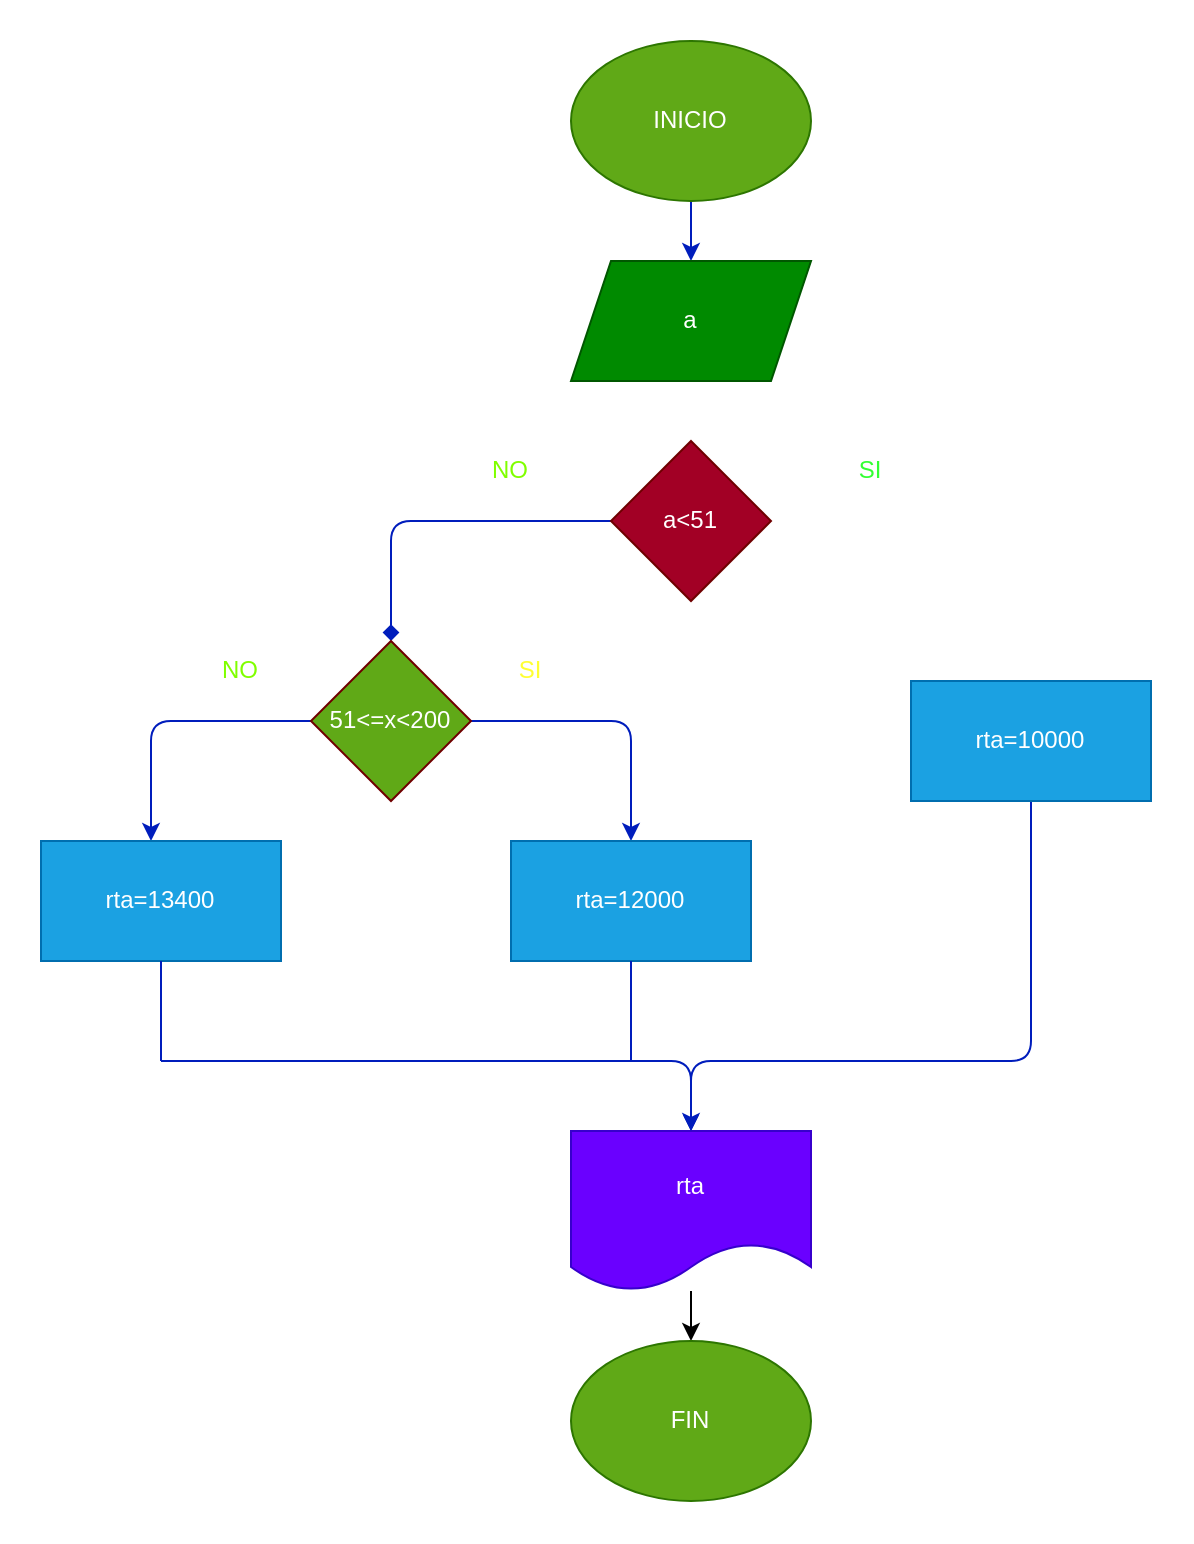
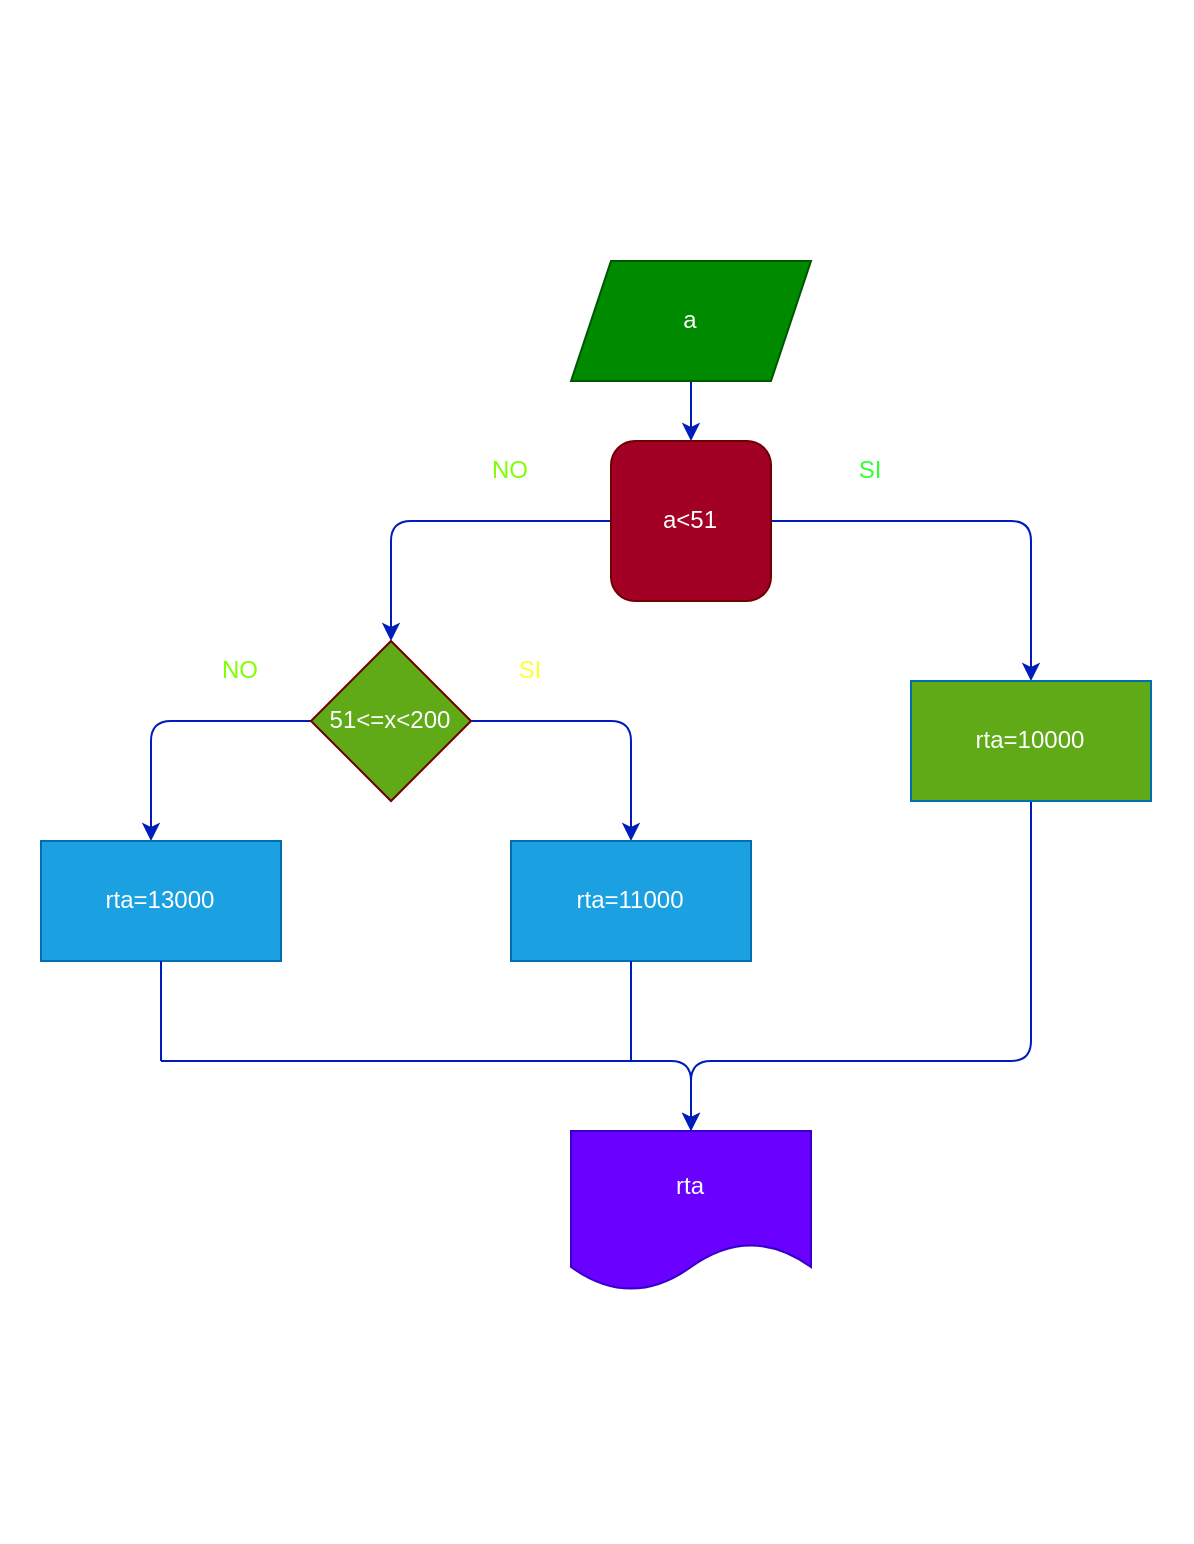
node "INICIO": removed
edge "INICIO" -> "a": removed
edge "a" -> "a<51": added
node "a<51": shape diamond -> rounded rectangle
edge "a<51" -> "rta=10000": added
edge "a<51" -> "51<=x<200": arrowhead diamond -> classic
node "rta=10000": fillcolor #1ba1e2 -> #60a917
edge "rta=10000" -> "rta": arrowhead open -> classic
node "rta=13400": label "rta=13400" -> "rta=13000"
node "rta=12000": label "rta=12000" -> "rta=11000"
edge "rta" -> "FIN": removed
node "FIN": removed
